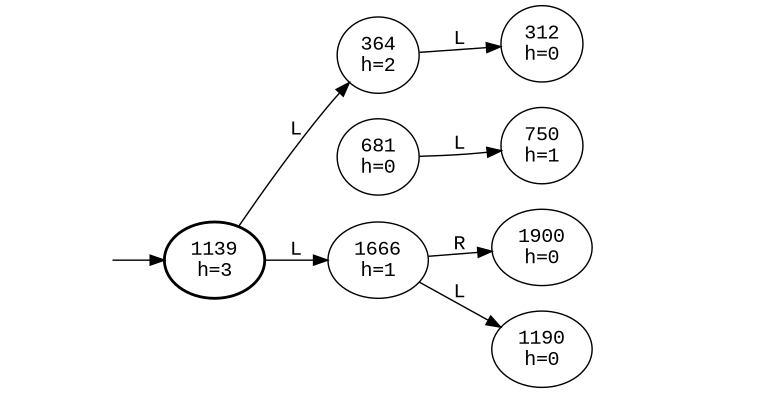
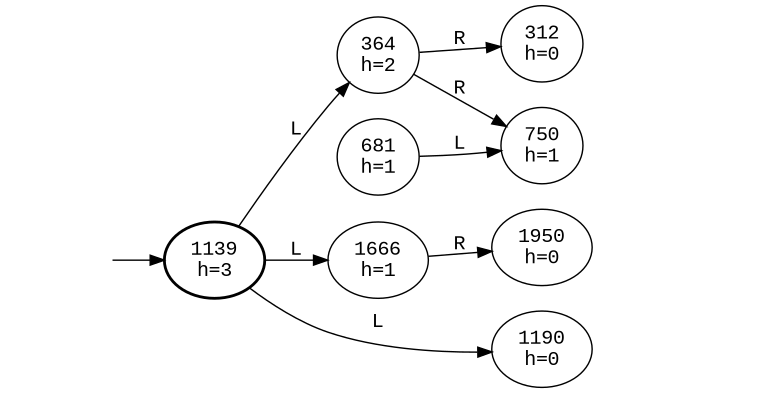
edge "364 h=2" -> "312 h=0": label "L" -> "R"
edge "364 h=2" -> "750 h=1": added, label "R"
node "681 h=0": label "681 h=0" -> "681 h=1"
node "1900 h=0": label "1900 h=0" -> "1950 h=0"
edge "1666 h=1" -> "1190 h=0": now "1139 h=3" -> "1190 h=0"
